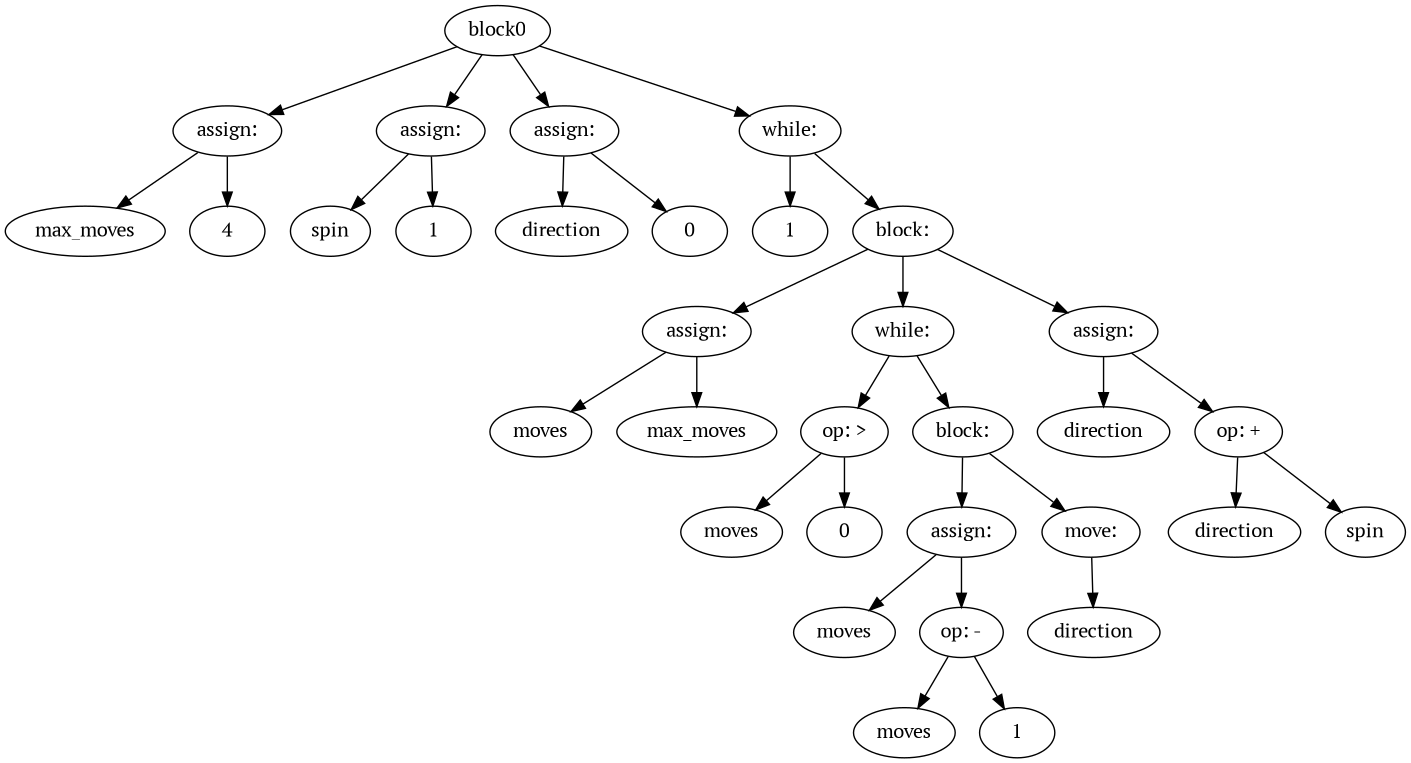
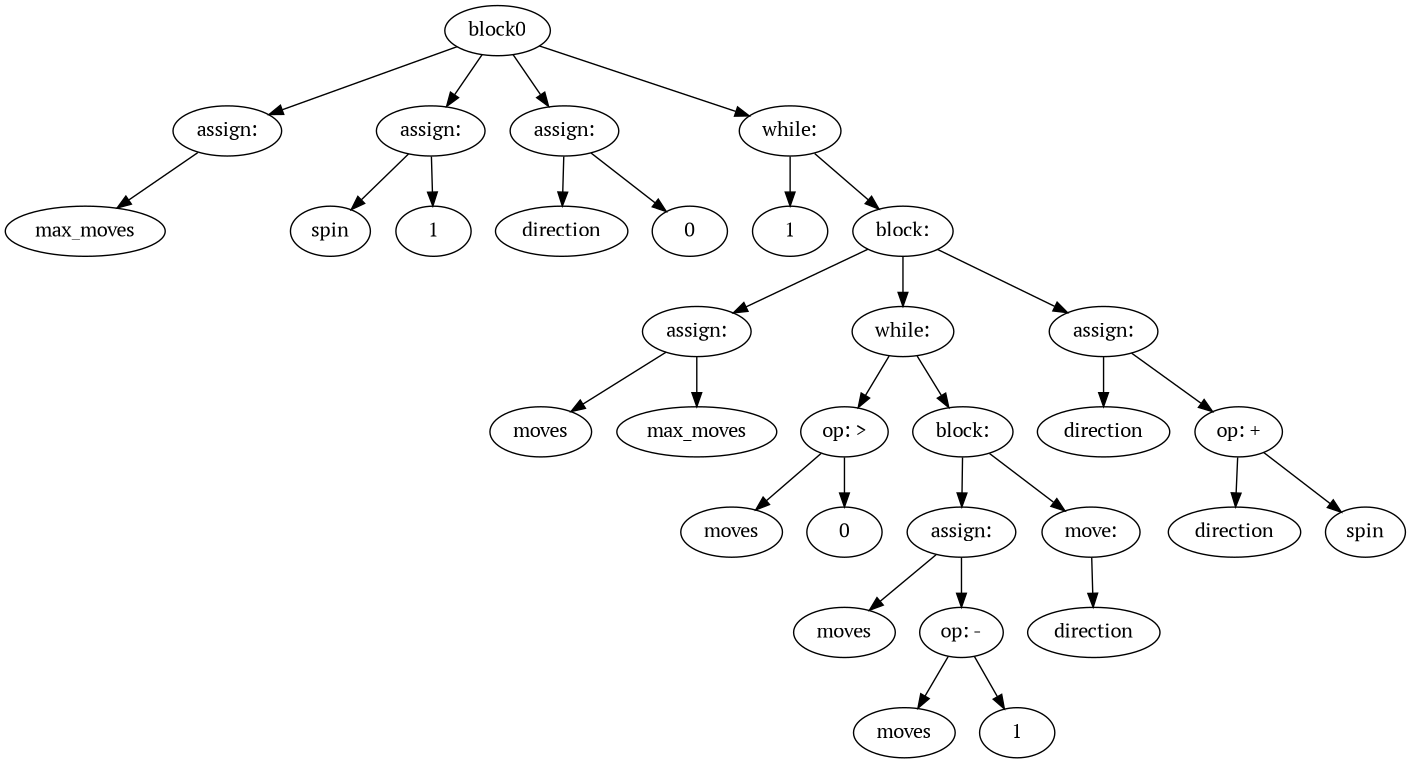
node "4": removed
